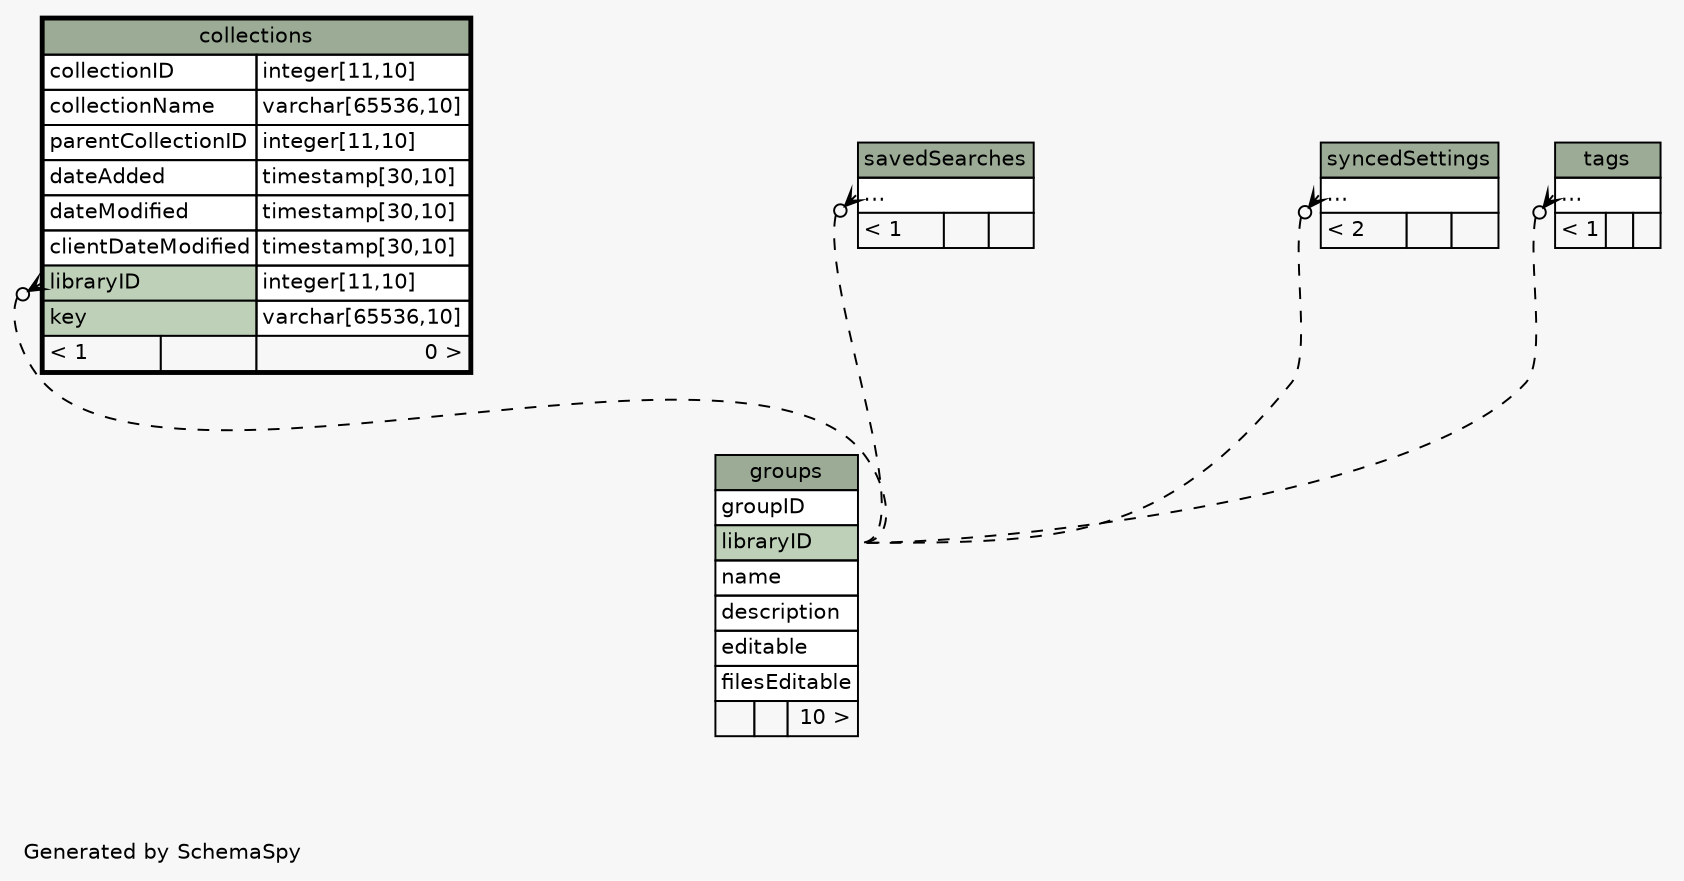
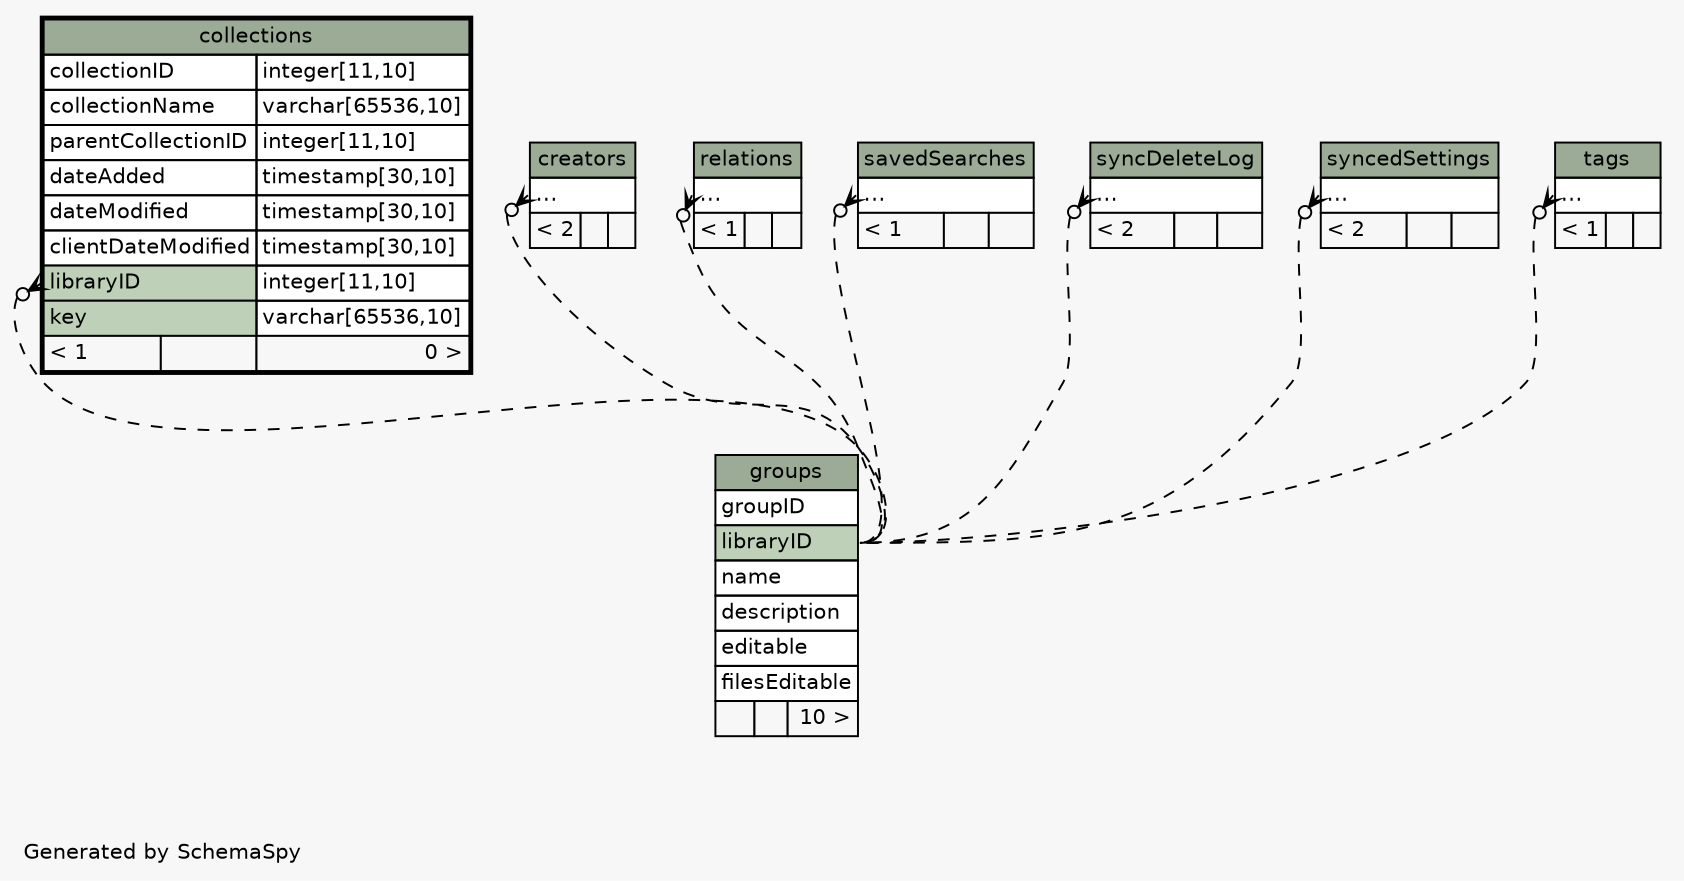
node "creators": added
node "relations": added
node "syncDeleteLog": added
